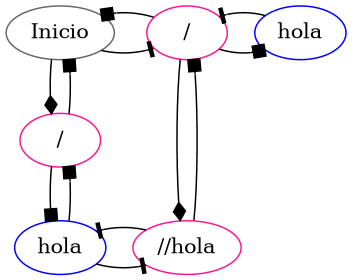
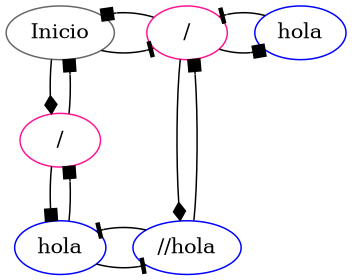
node "//hola": color deeppink -> blue
